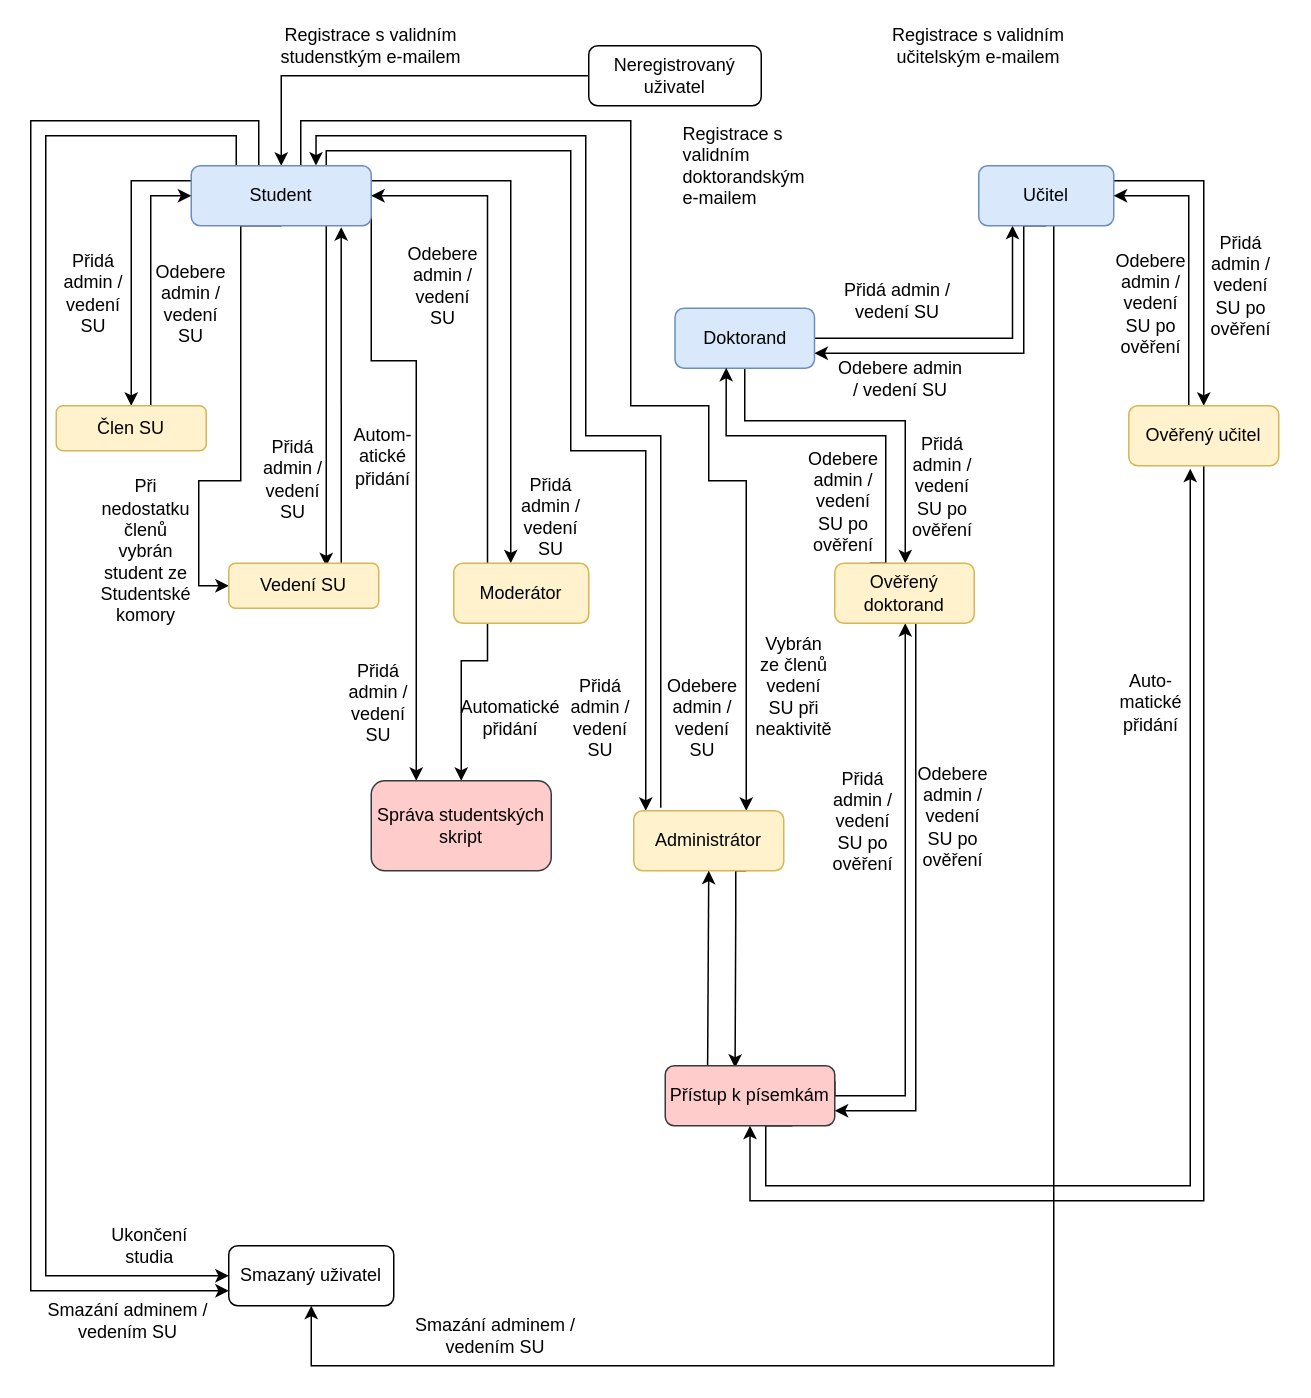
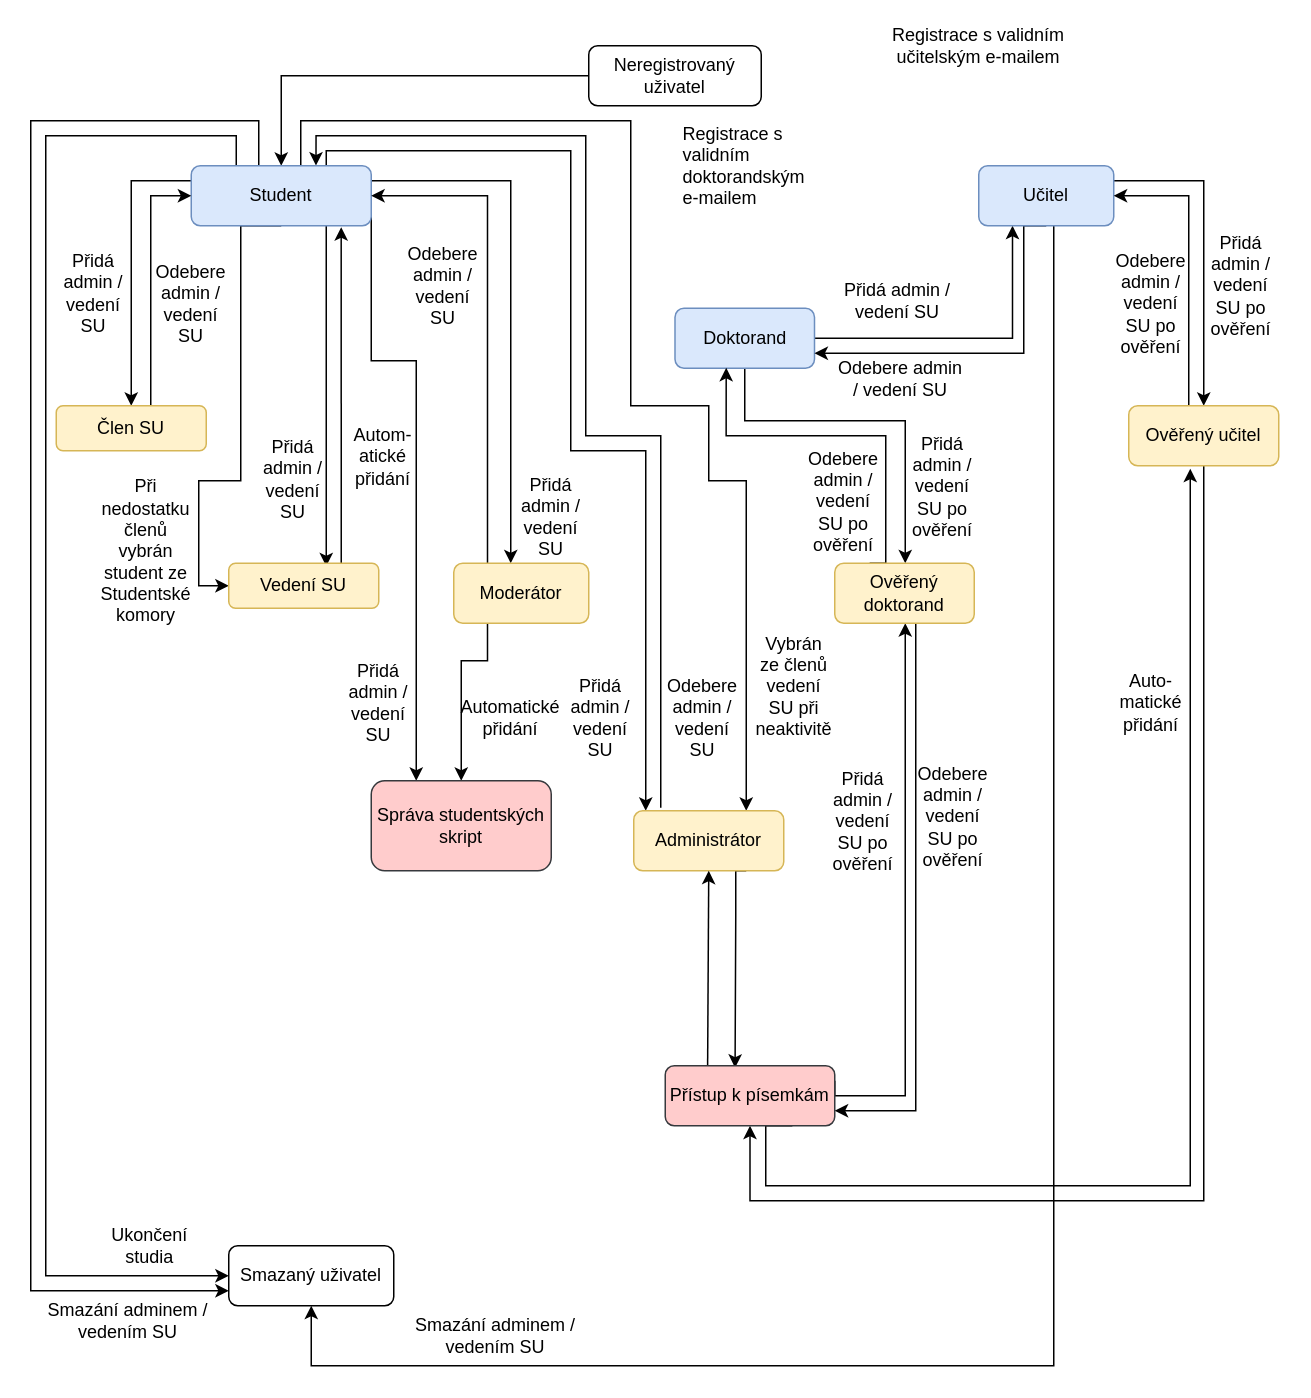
node "Registrace s validním studenstkým e-mailem": removed
